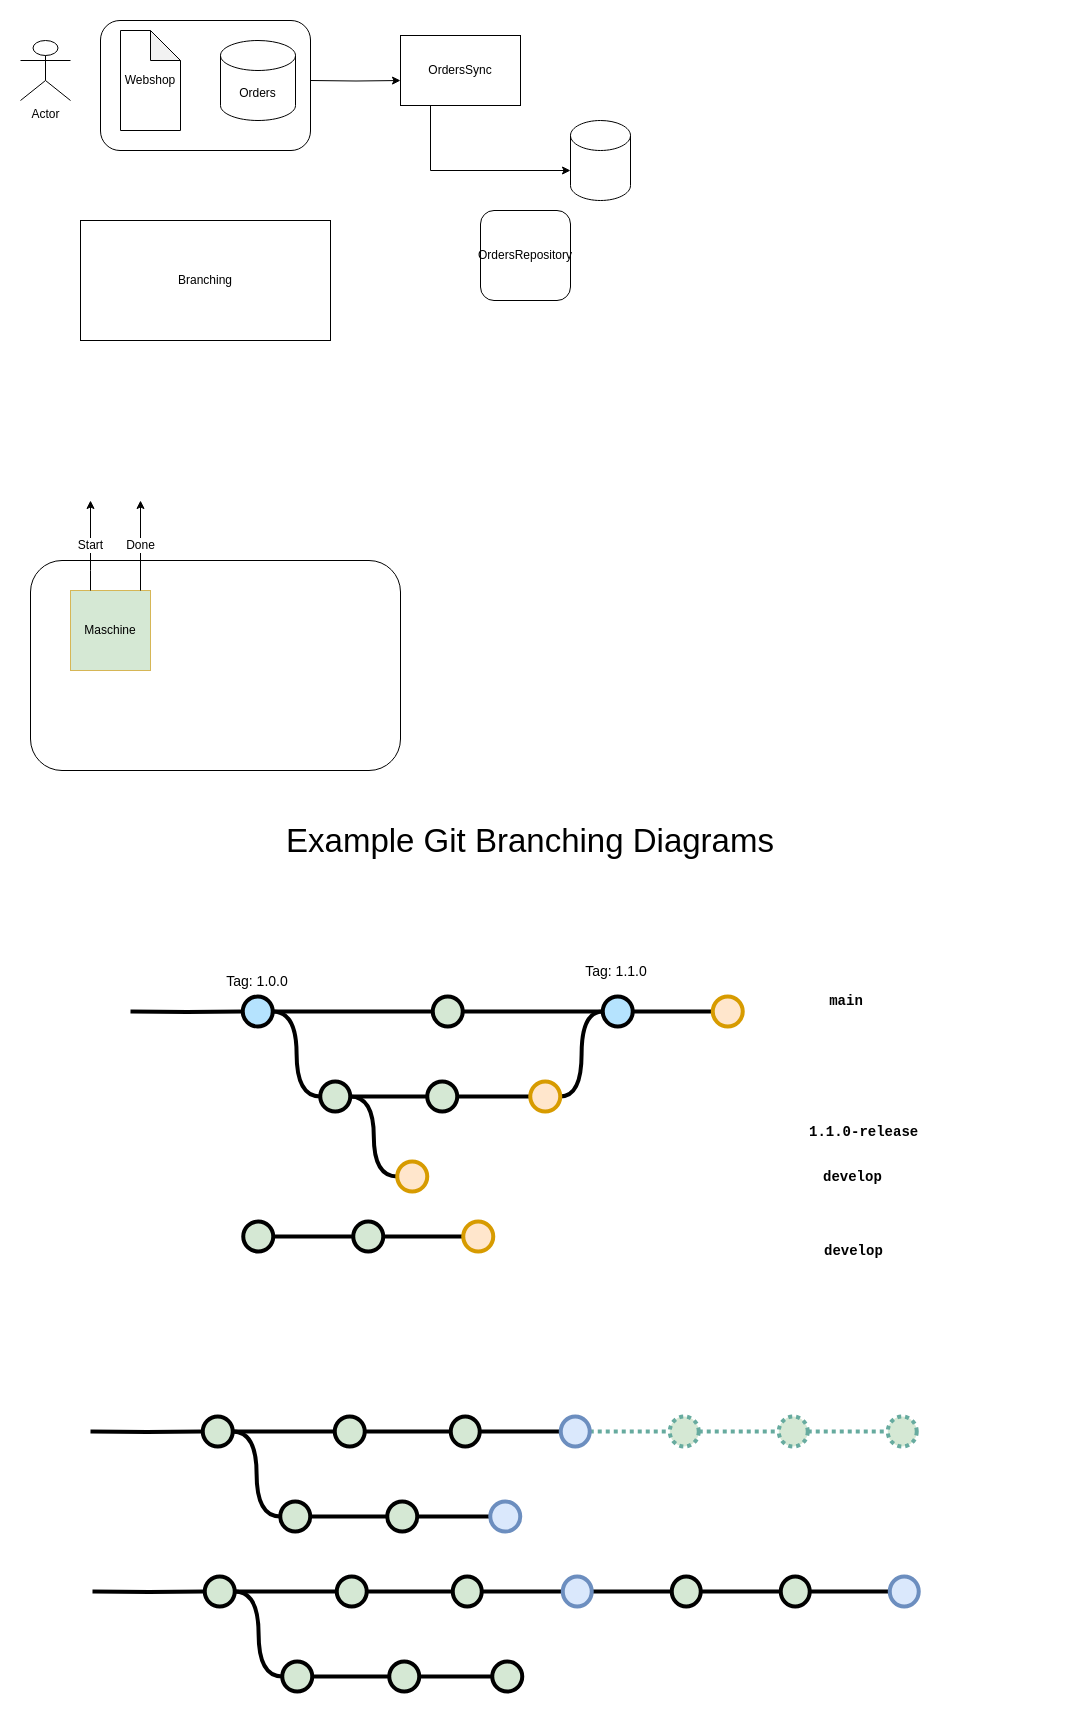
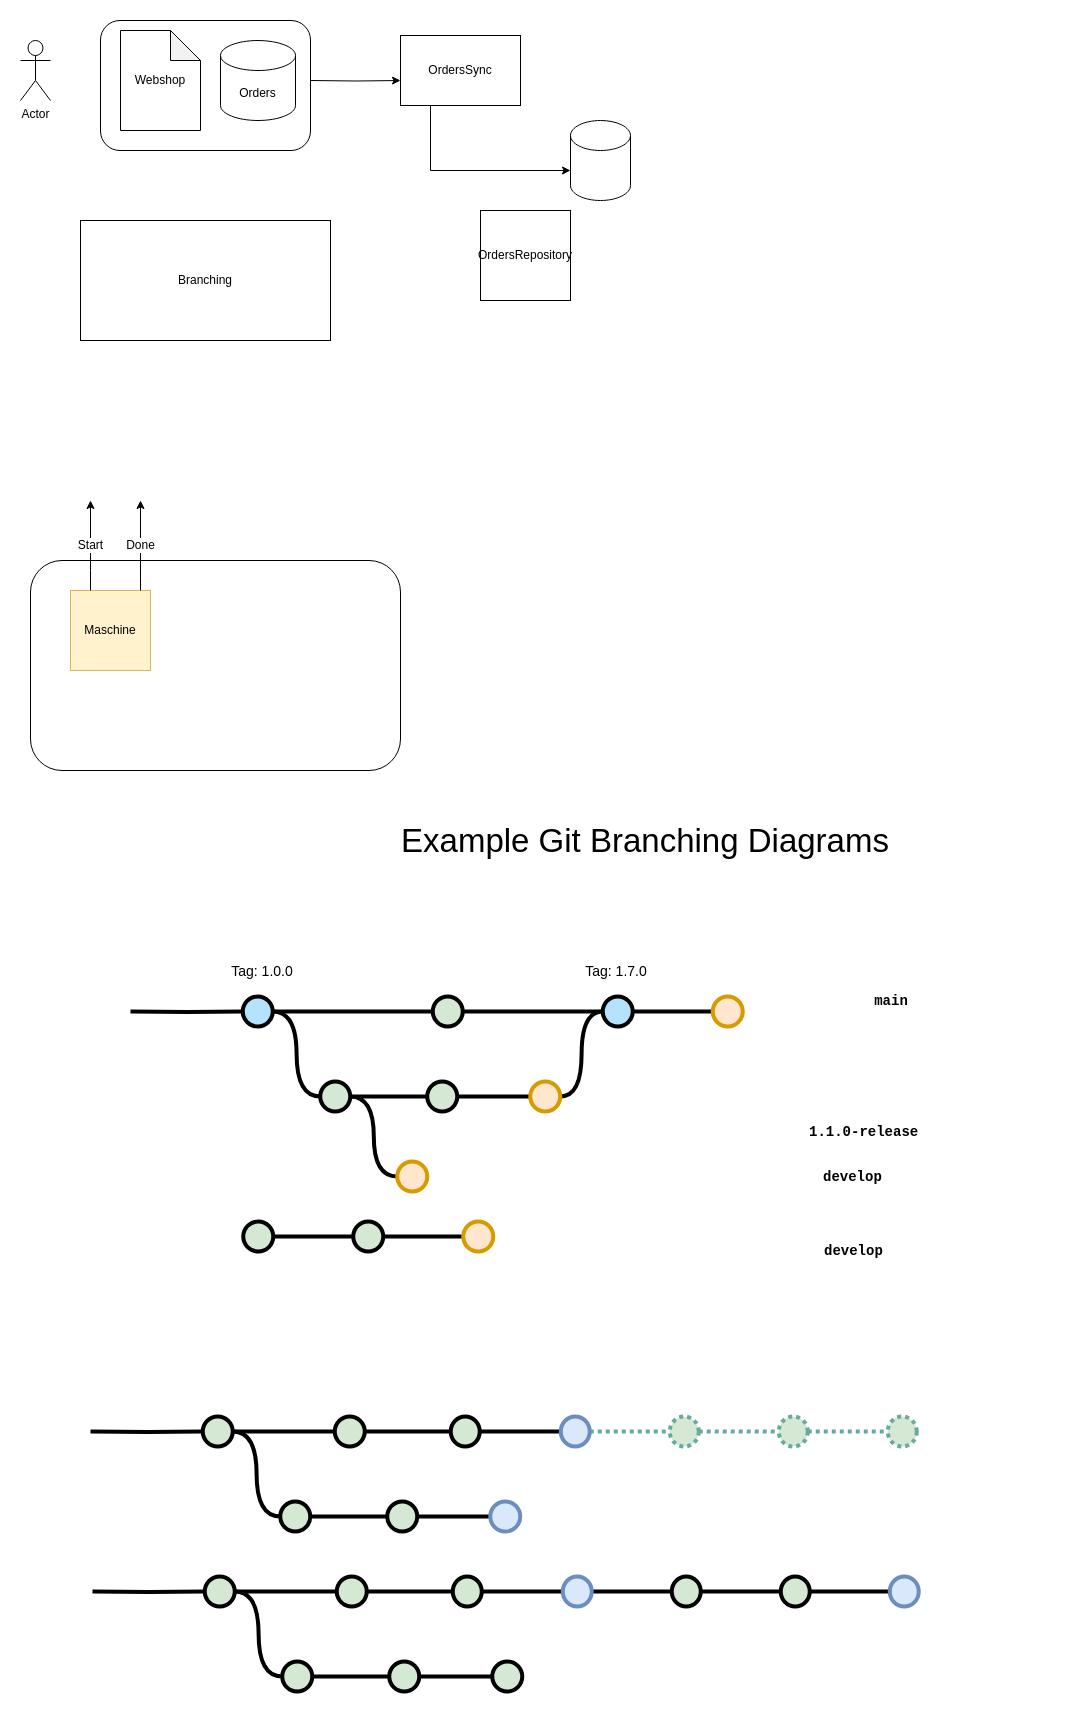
node "Actor": size 50x60 -> 30x60
node "Webshop": size 60x100 -> 80x100
node "OrdersRepository": shape rounded rectangle -> rectangle
node "Maschine": fillcolor #d5e8d4 -> #fff2cc
node "Example Git Branching Diagrams": moved (531, 841) -> (646, 841)
node "Tag: 1.1.0": label "Tag: 1.1.0" -> "Tag: 1.7.0"
node "Tag: 1.0.0": moved (258, 981) -> (263, 971)
node "main": moved (847, 1002) -> (892, 1002)
